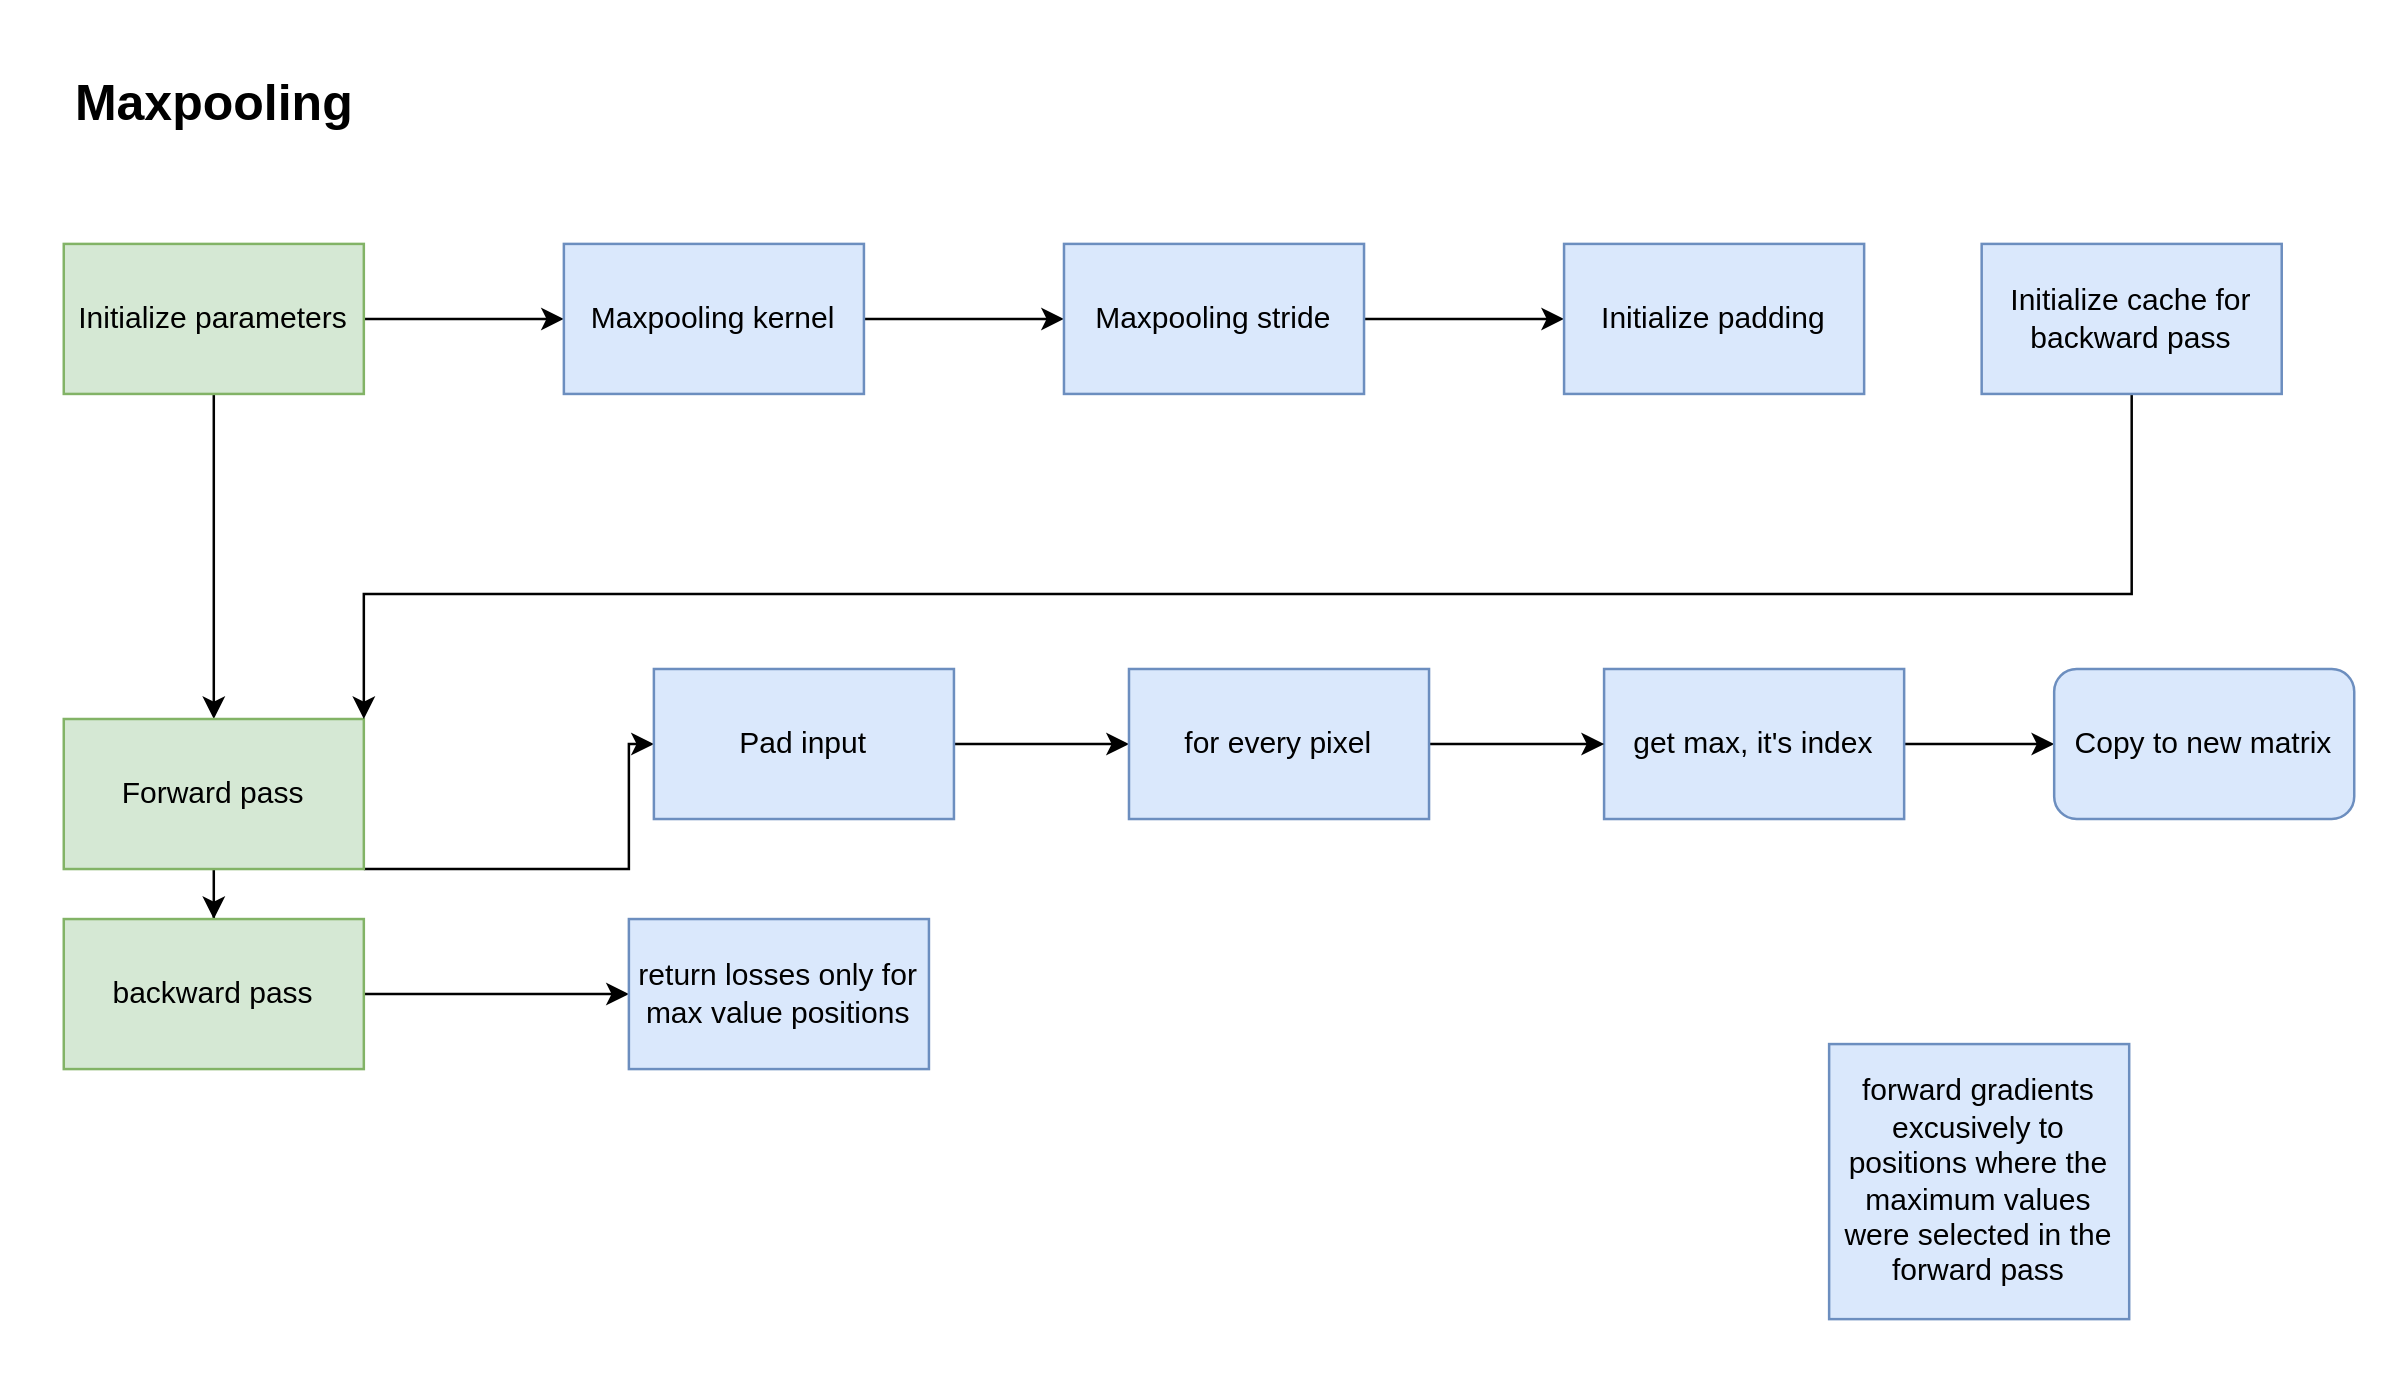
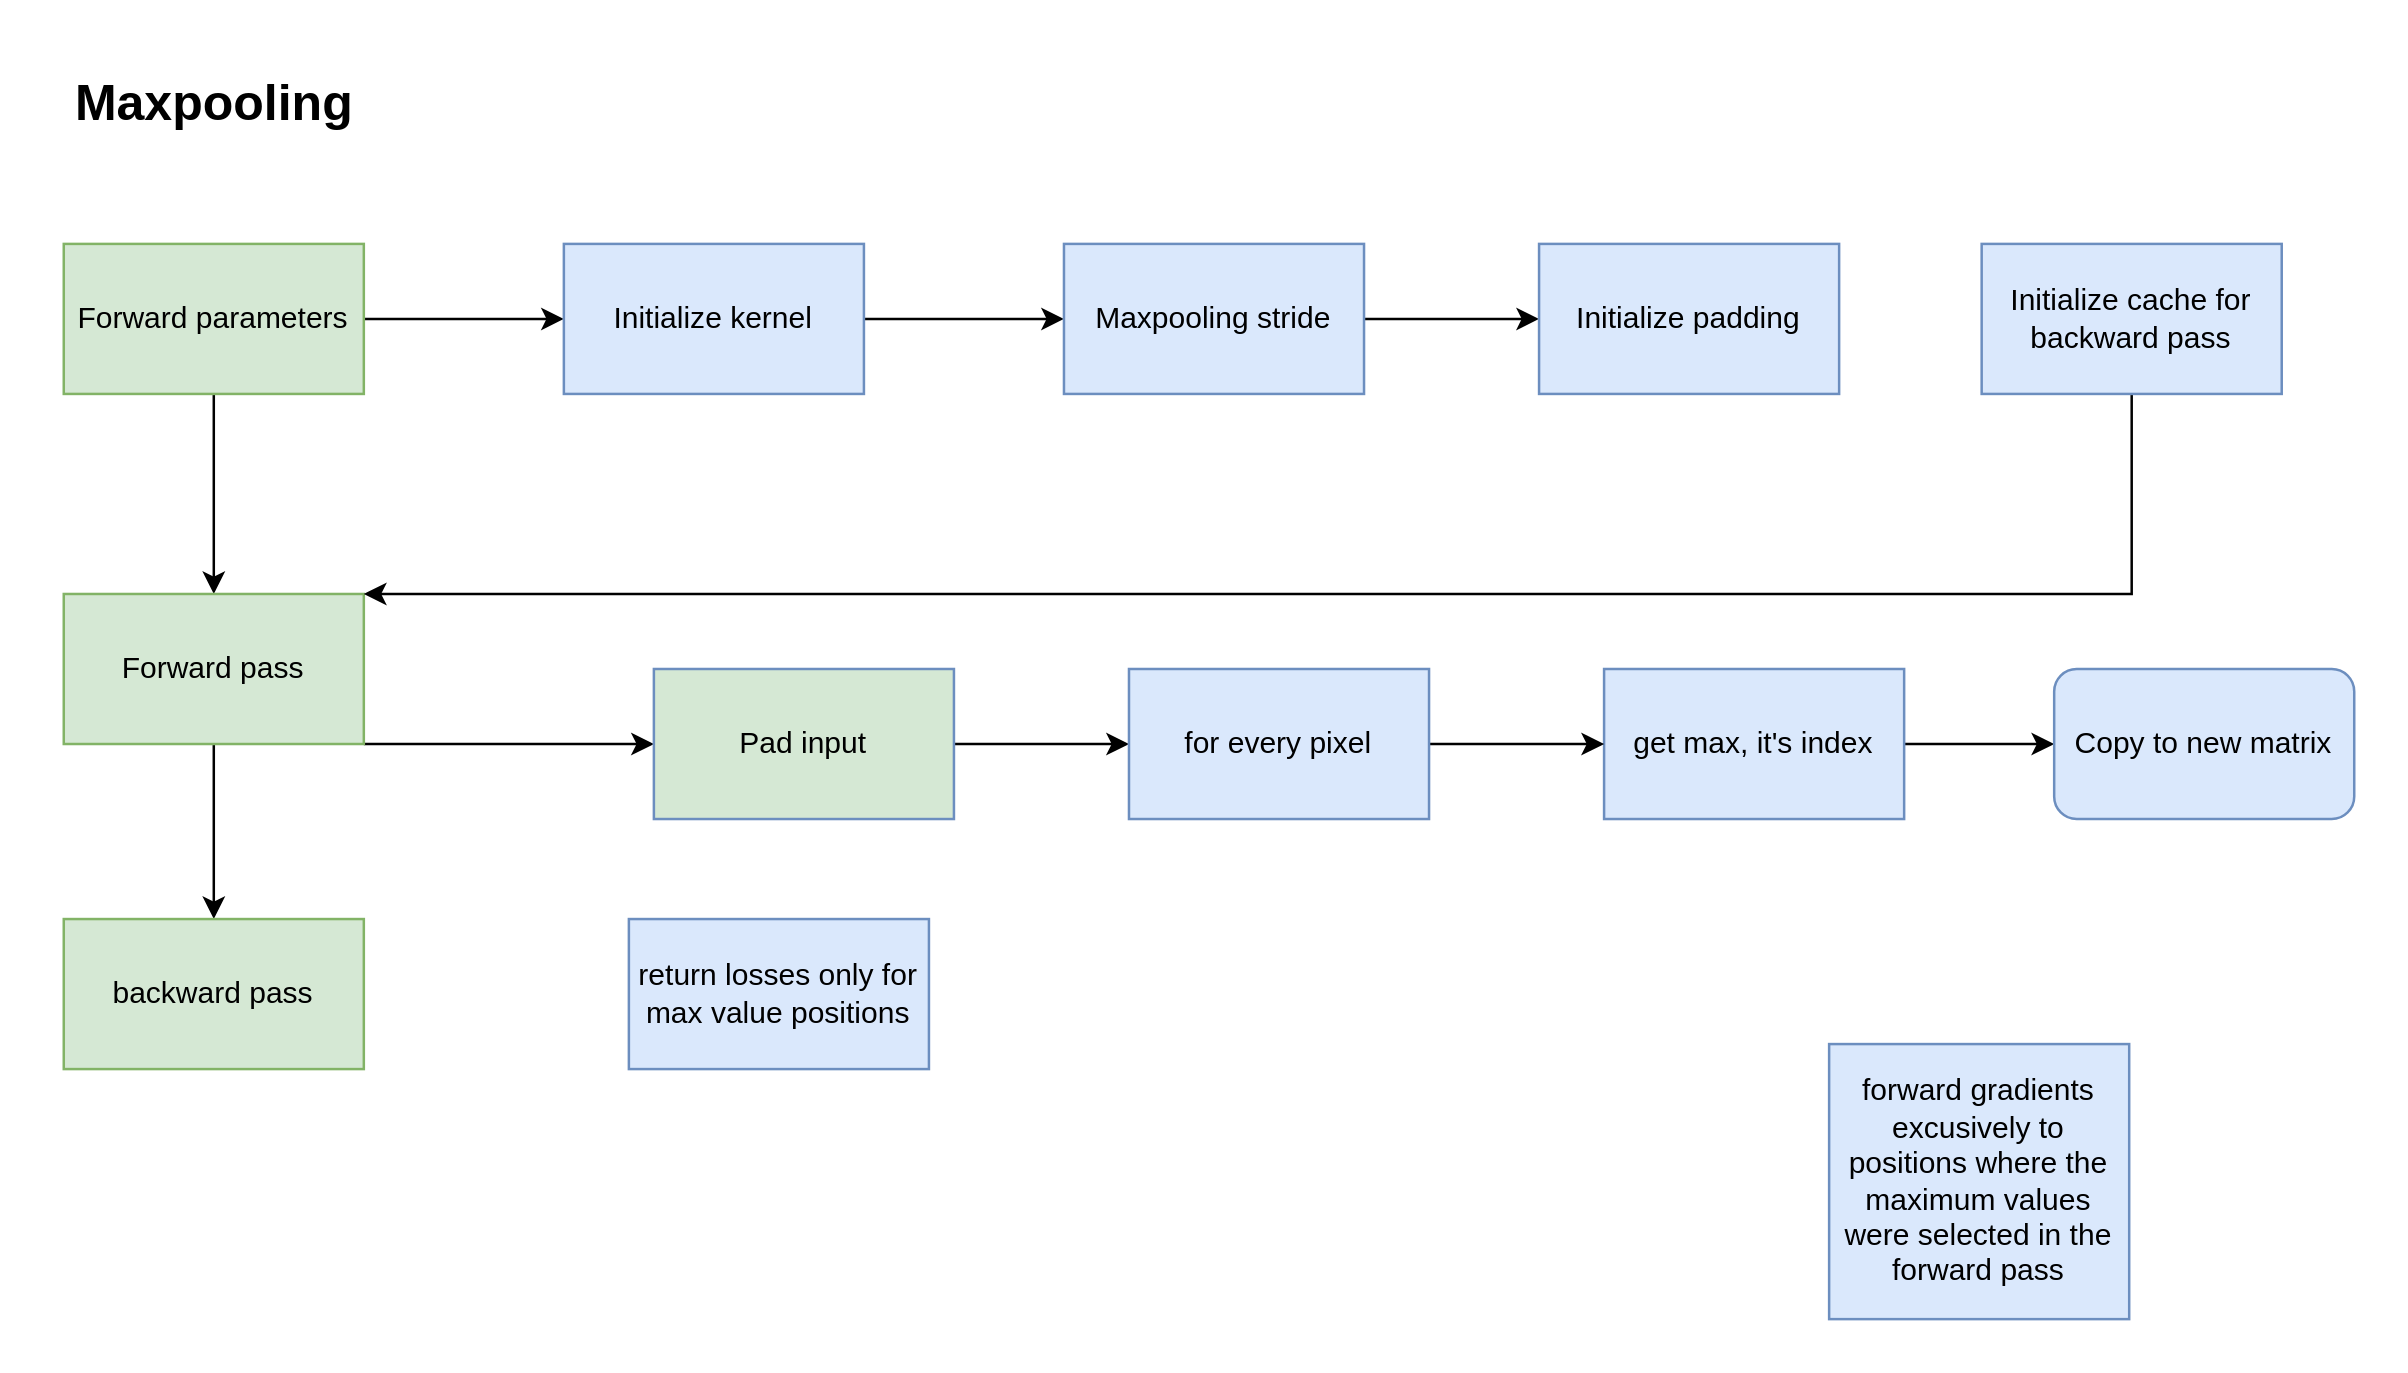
node "Initialize parameters": label "Initialize parameters" -> "Forward parameters"
node "Maxpooling kernel": label "Maxpooling kernel" -> "Initialize kernel"
node "Initialize padding": moved (1714, 319) -> (1689, 319)
node "Pad input": fillcolor #dae8fc -> #d5e8d4
node "Forward pass": moved (214, 794) -> (214, 669)
edge "backward pass" -> "return losses only for max value positions": removed
